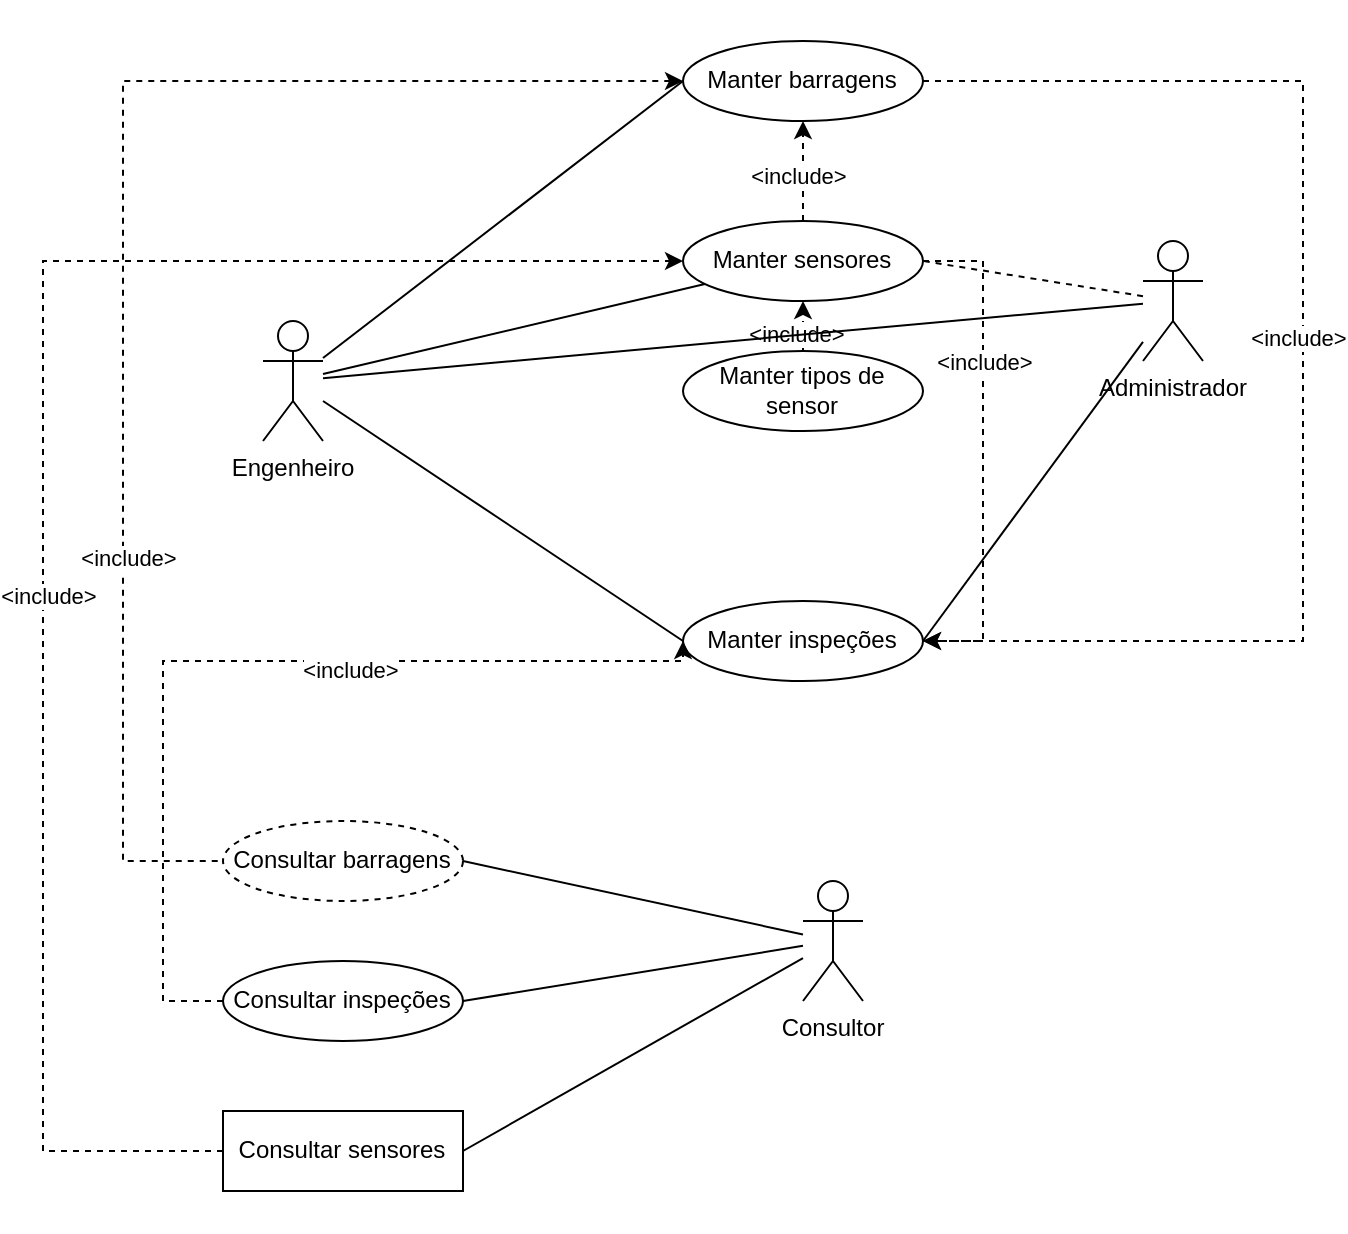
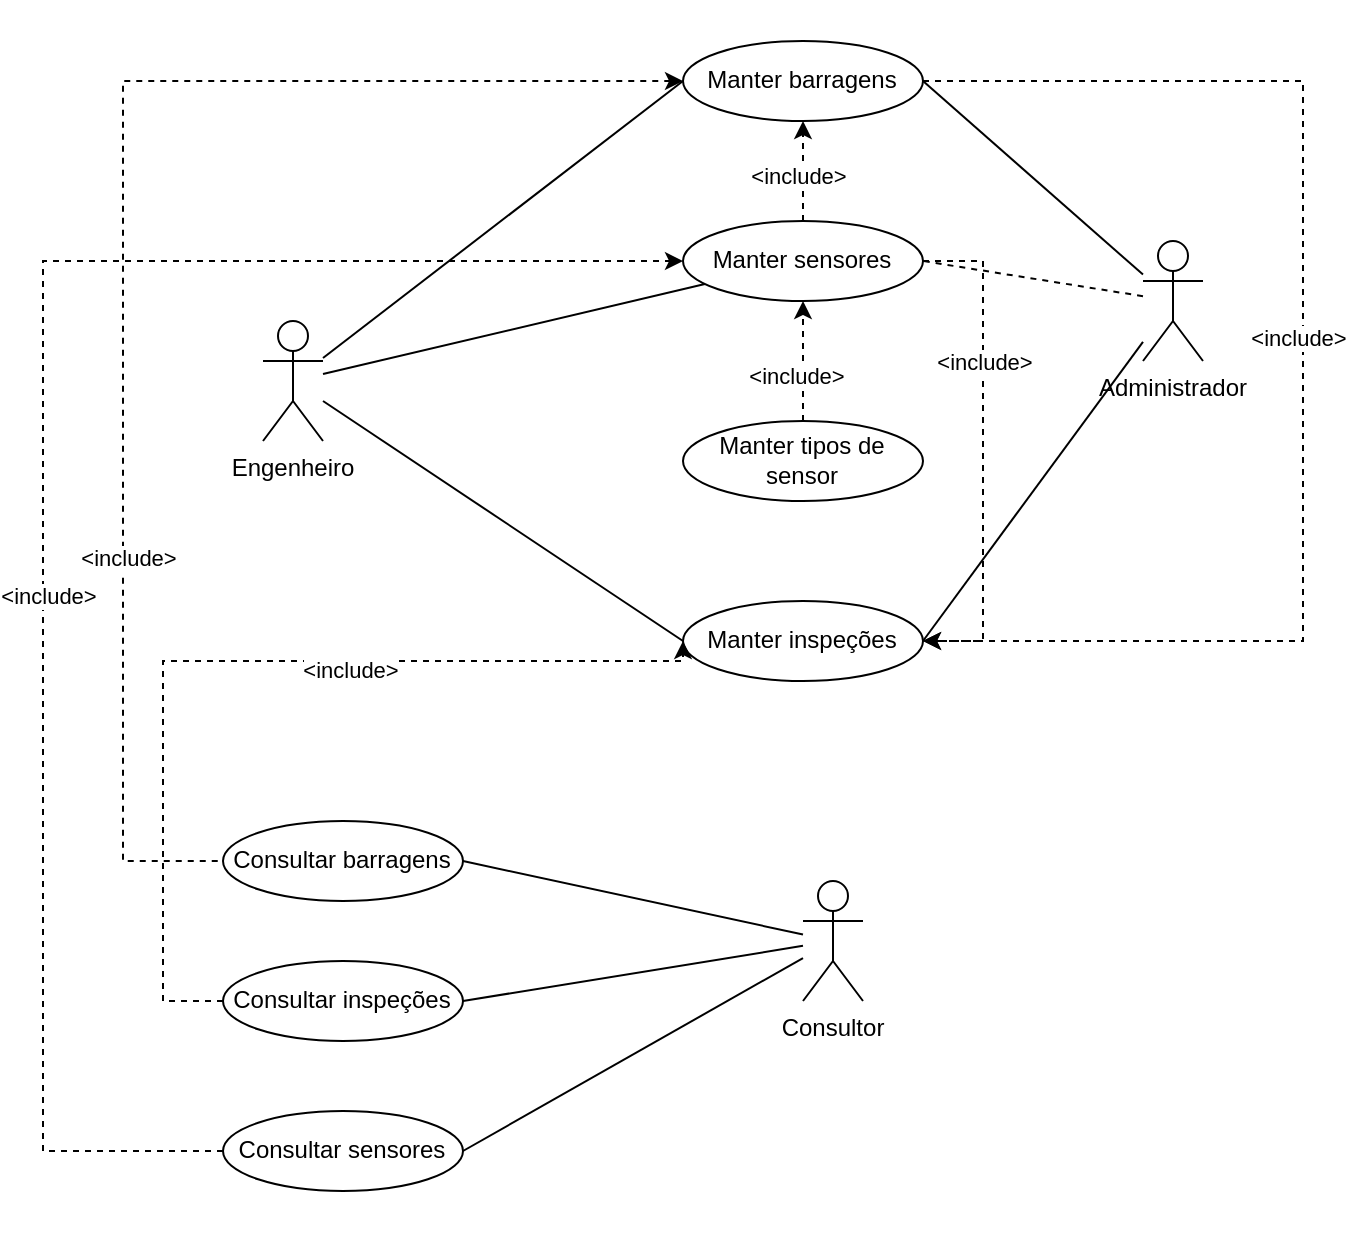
edge "Administrador" -- "Engenheiro": now "Administrador" -- "Manter barragens"
node "Manter tipos de sensor": moved (803, 391) -> (803, 461)
node "Consultar barragens": style dashed -> solid
node "Consultar sensores": shape rectangle -> ellipse
